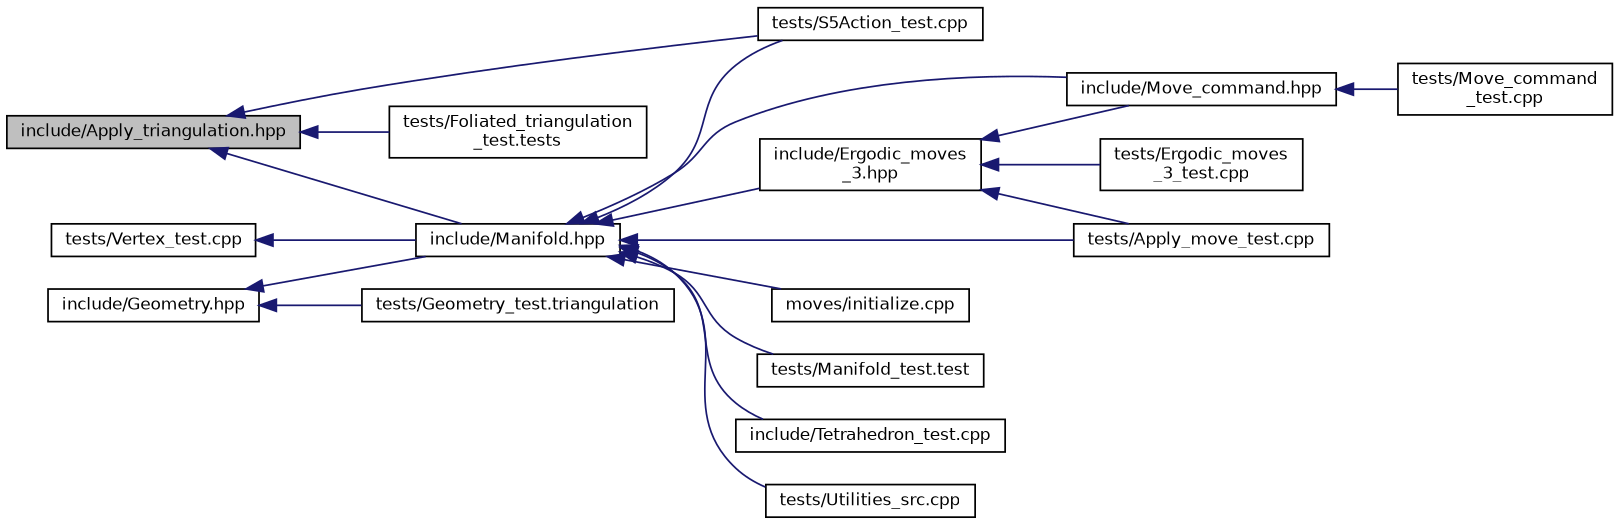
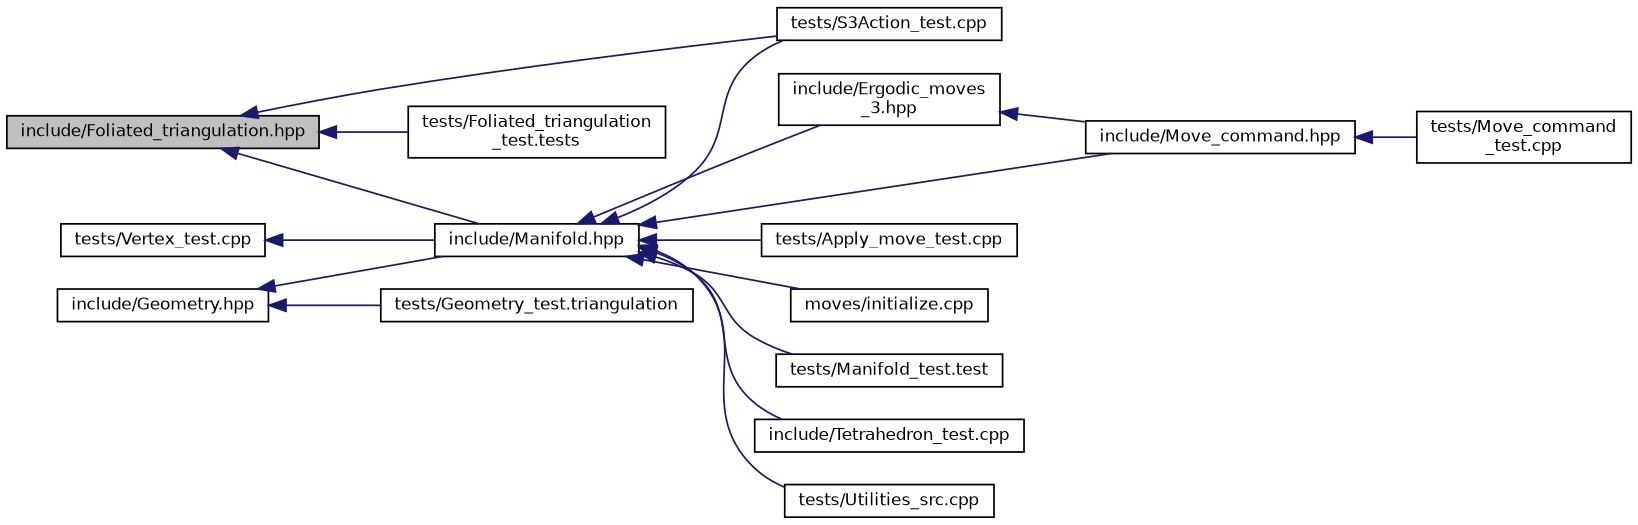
node "tests/S5Action_test.cpp": label "tests/S5Action_test.cpp" -> "tests/S3Action_test.cpp"
node "include/Apply_triangulation.hpp": label "include/Apply_triangulation.hpp" -> "include/Foliated_triangulation.hpp"
node "tests/Ergodic_moves _3_test.cpp": removed
edge "tests/Apply_move_test.cpp" -> "include/Ergodic_moves _3.hpp": removed
